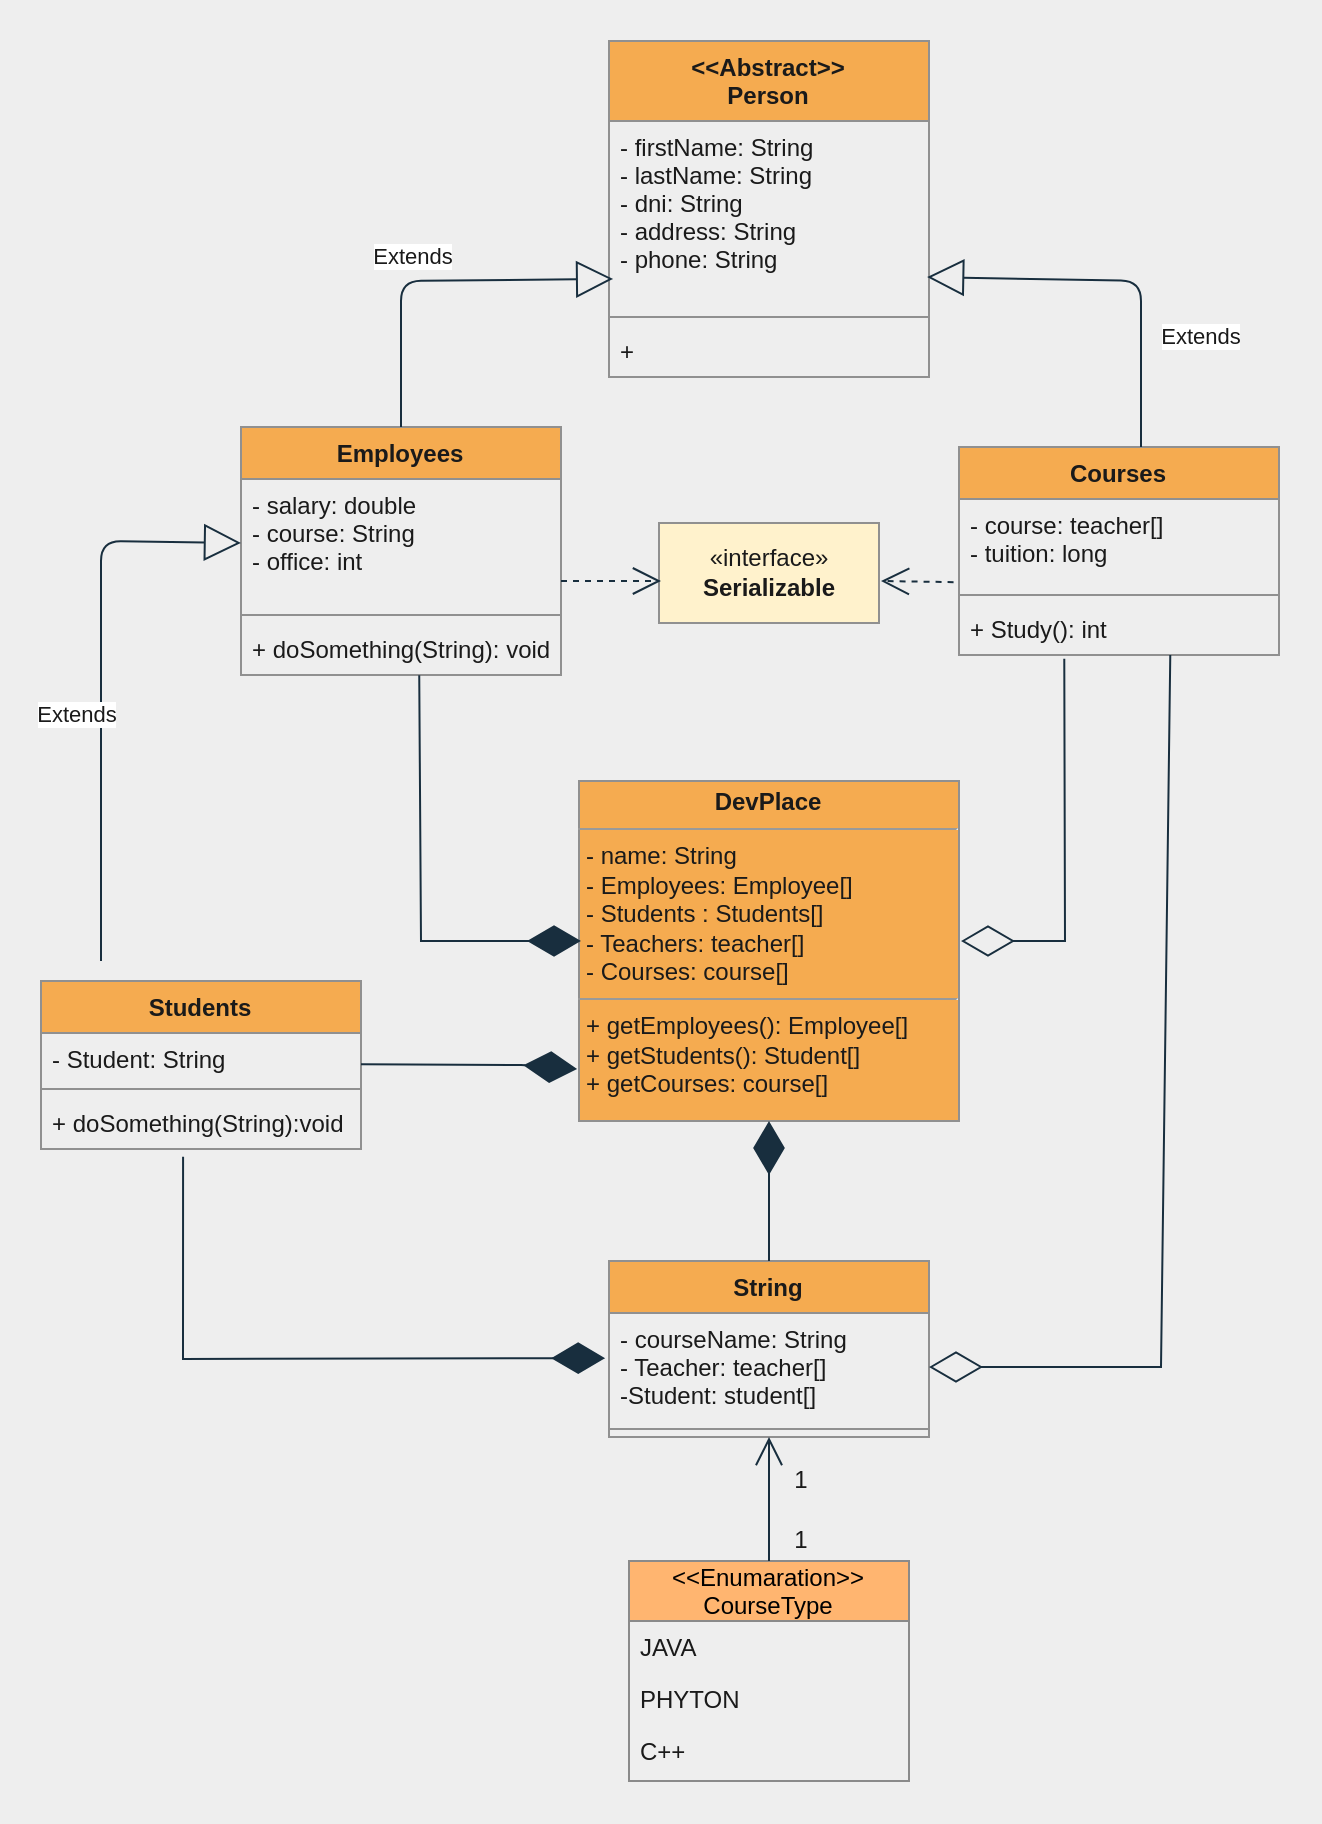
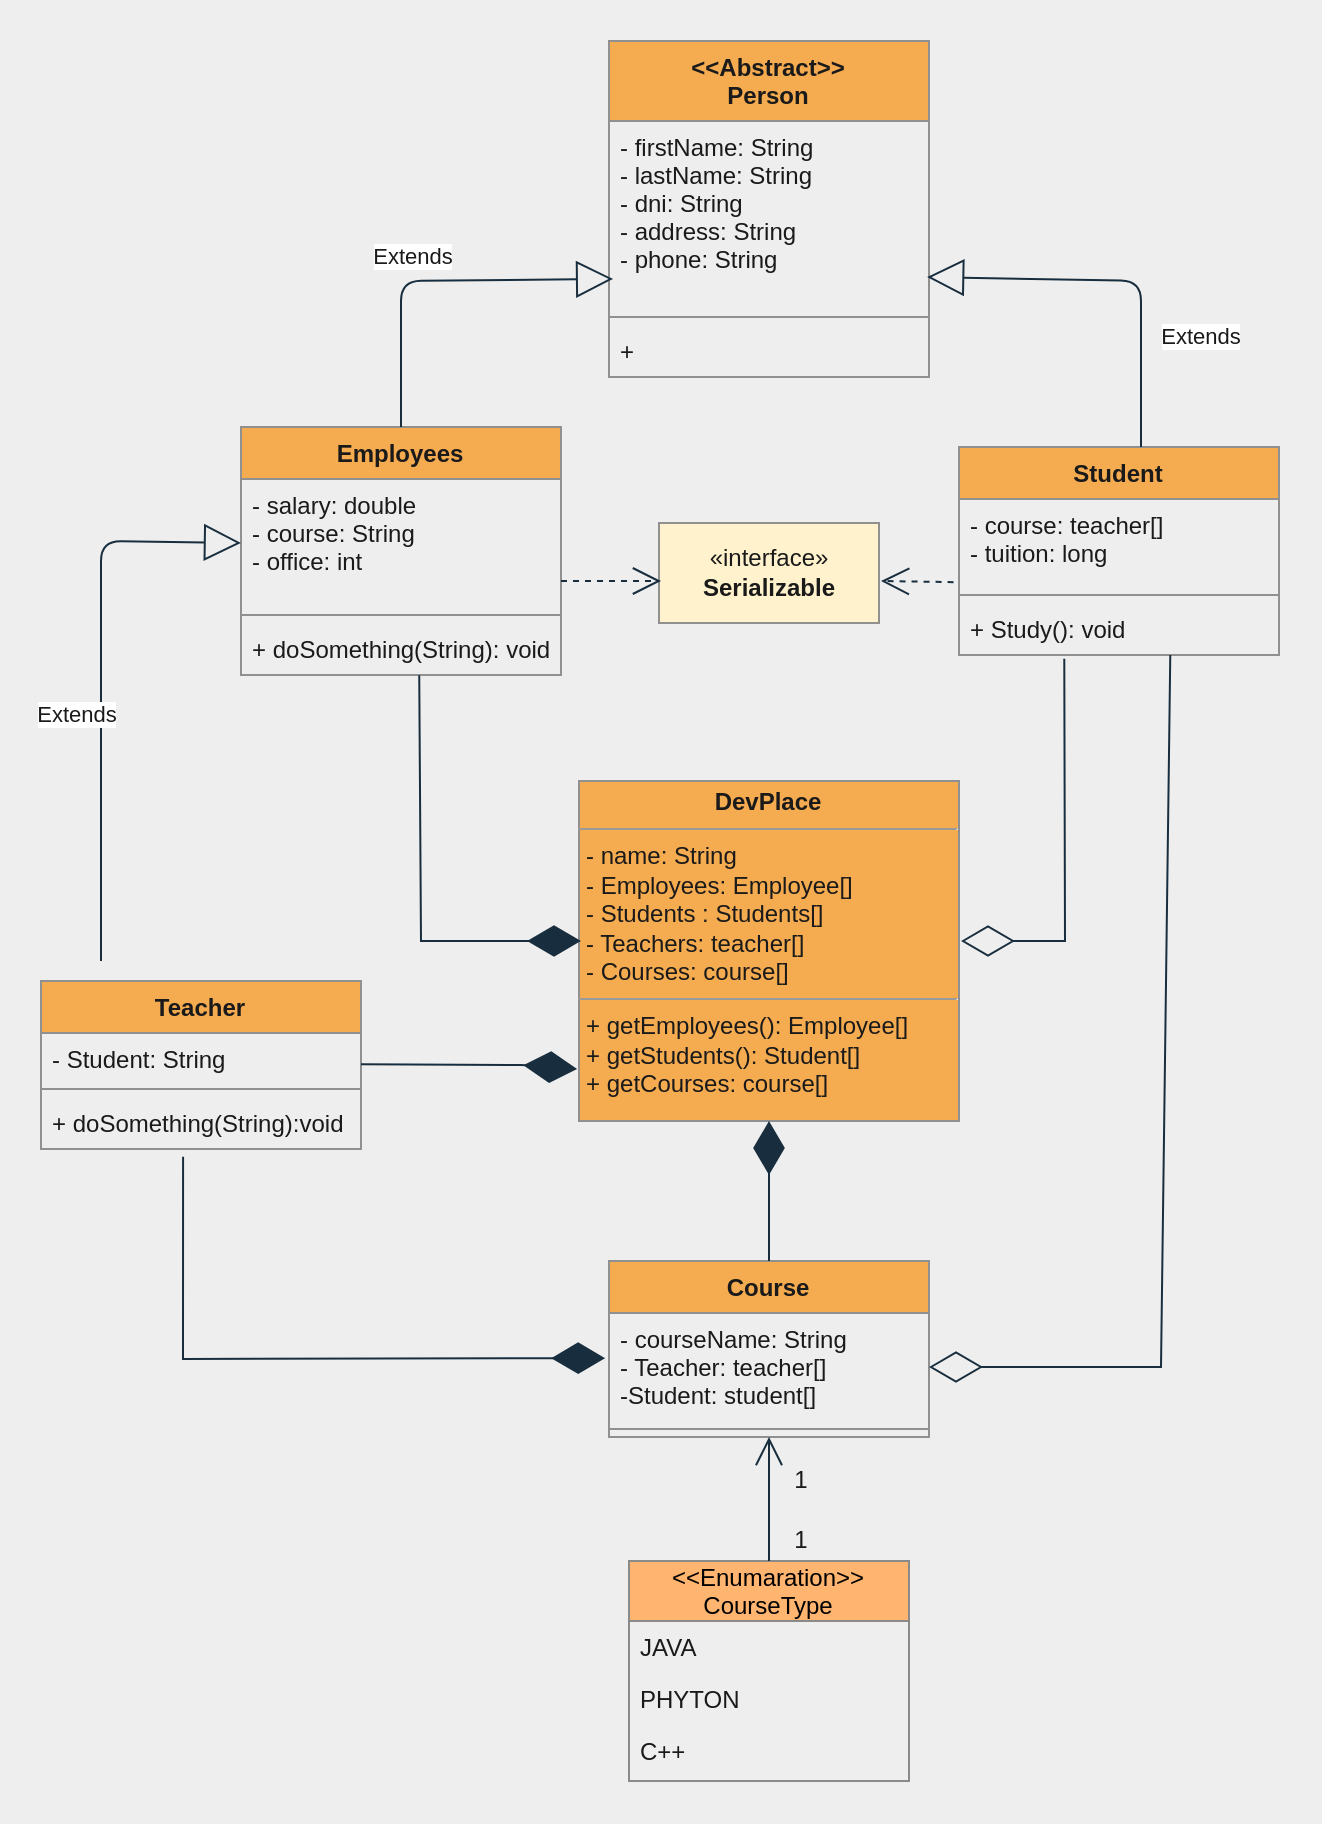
node "Courses": label "Courses" -> "Student"
node "+ Study(): int": label "+ Study(): int" -> "+ Study(): void"
node "Students": label "Students" -> "Teacher"
node "String": label "String" -> "Course"
